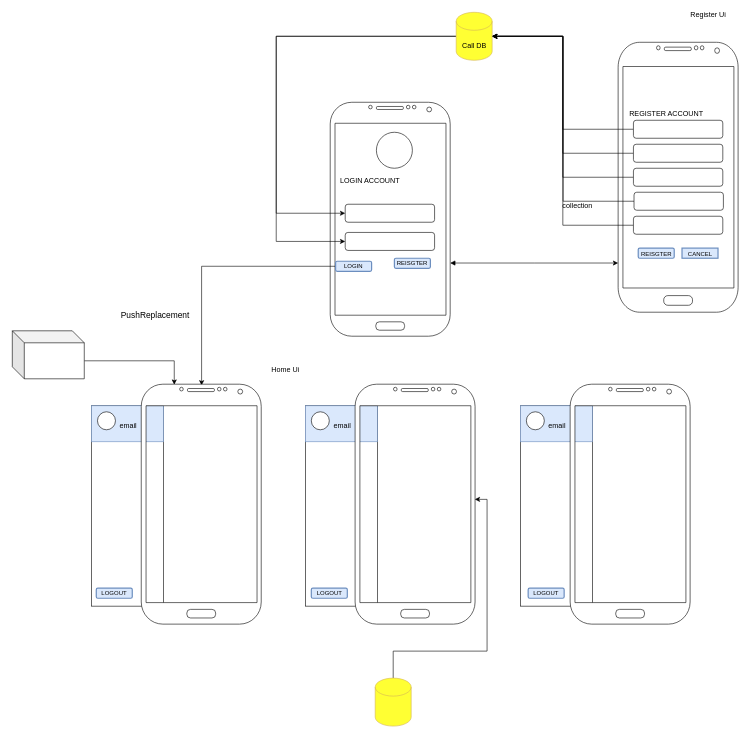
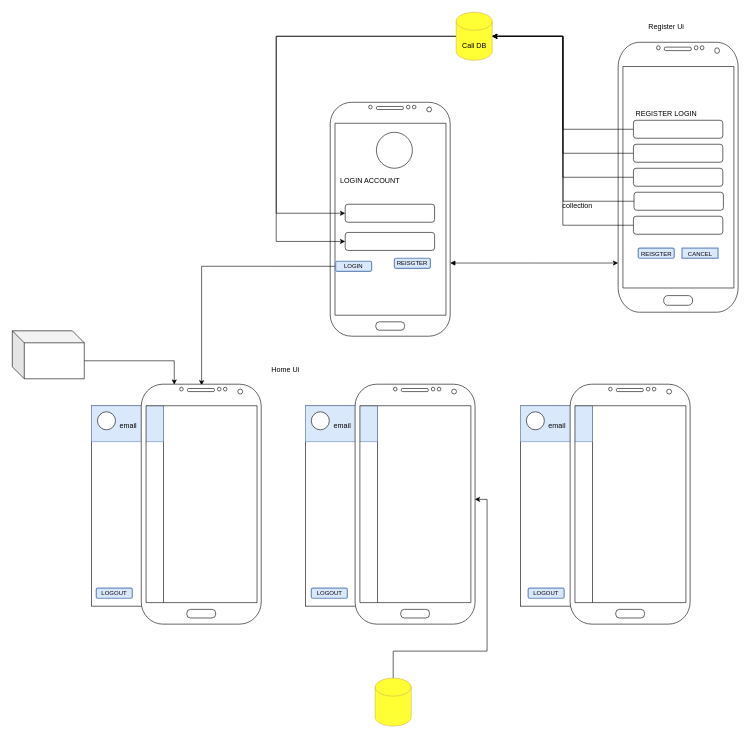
node "Register Ui": moved (708, 15) -> (666, 27)
node "REGISTER ACCOUNT": label "REGISTER ACCOUNT" -> "REGISTER LOGIN"
node "PushReplacement": removed
